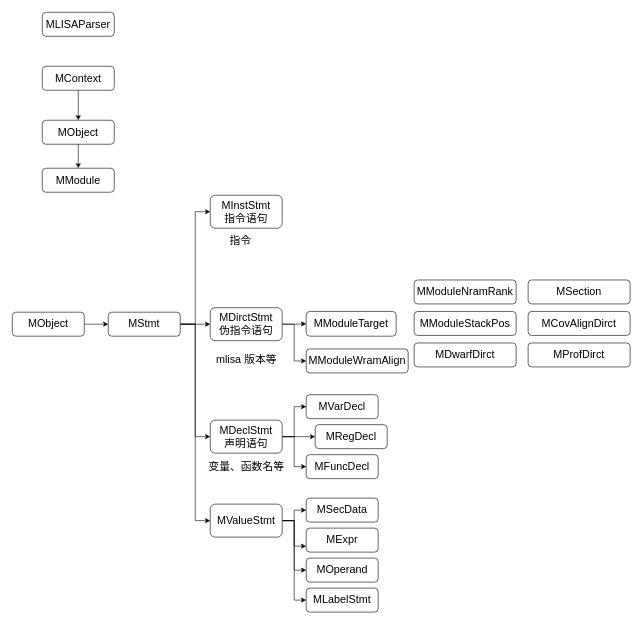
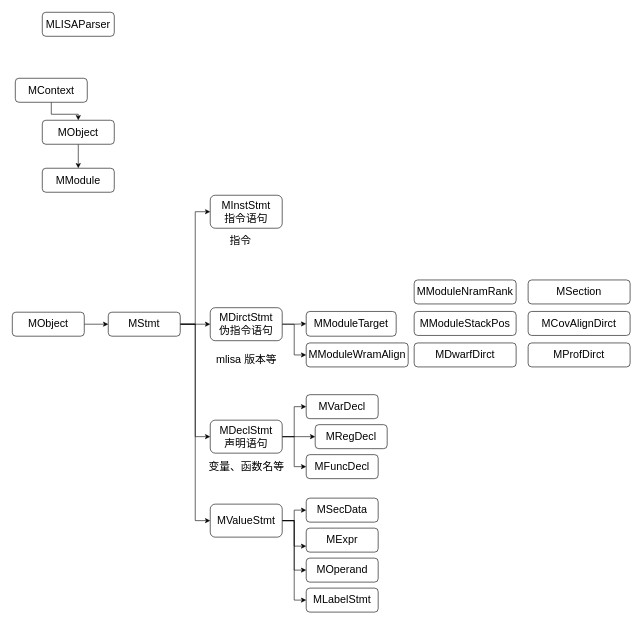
node "MContext": moved (78, 78) -> (51, 90)
node "MModuleWramAlign": moved (357, 361) -> (357, 355)
